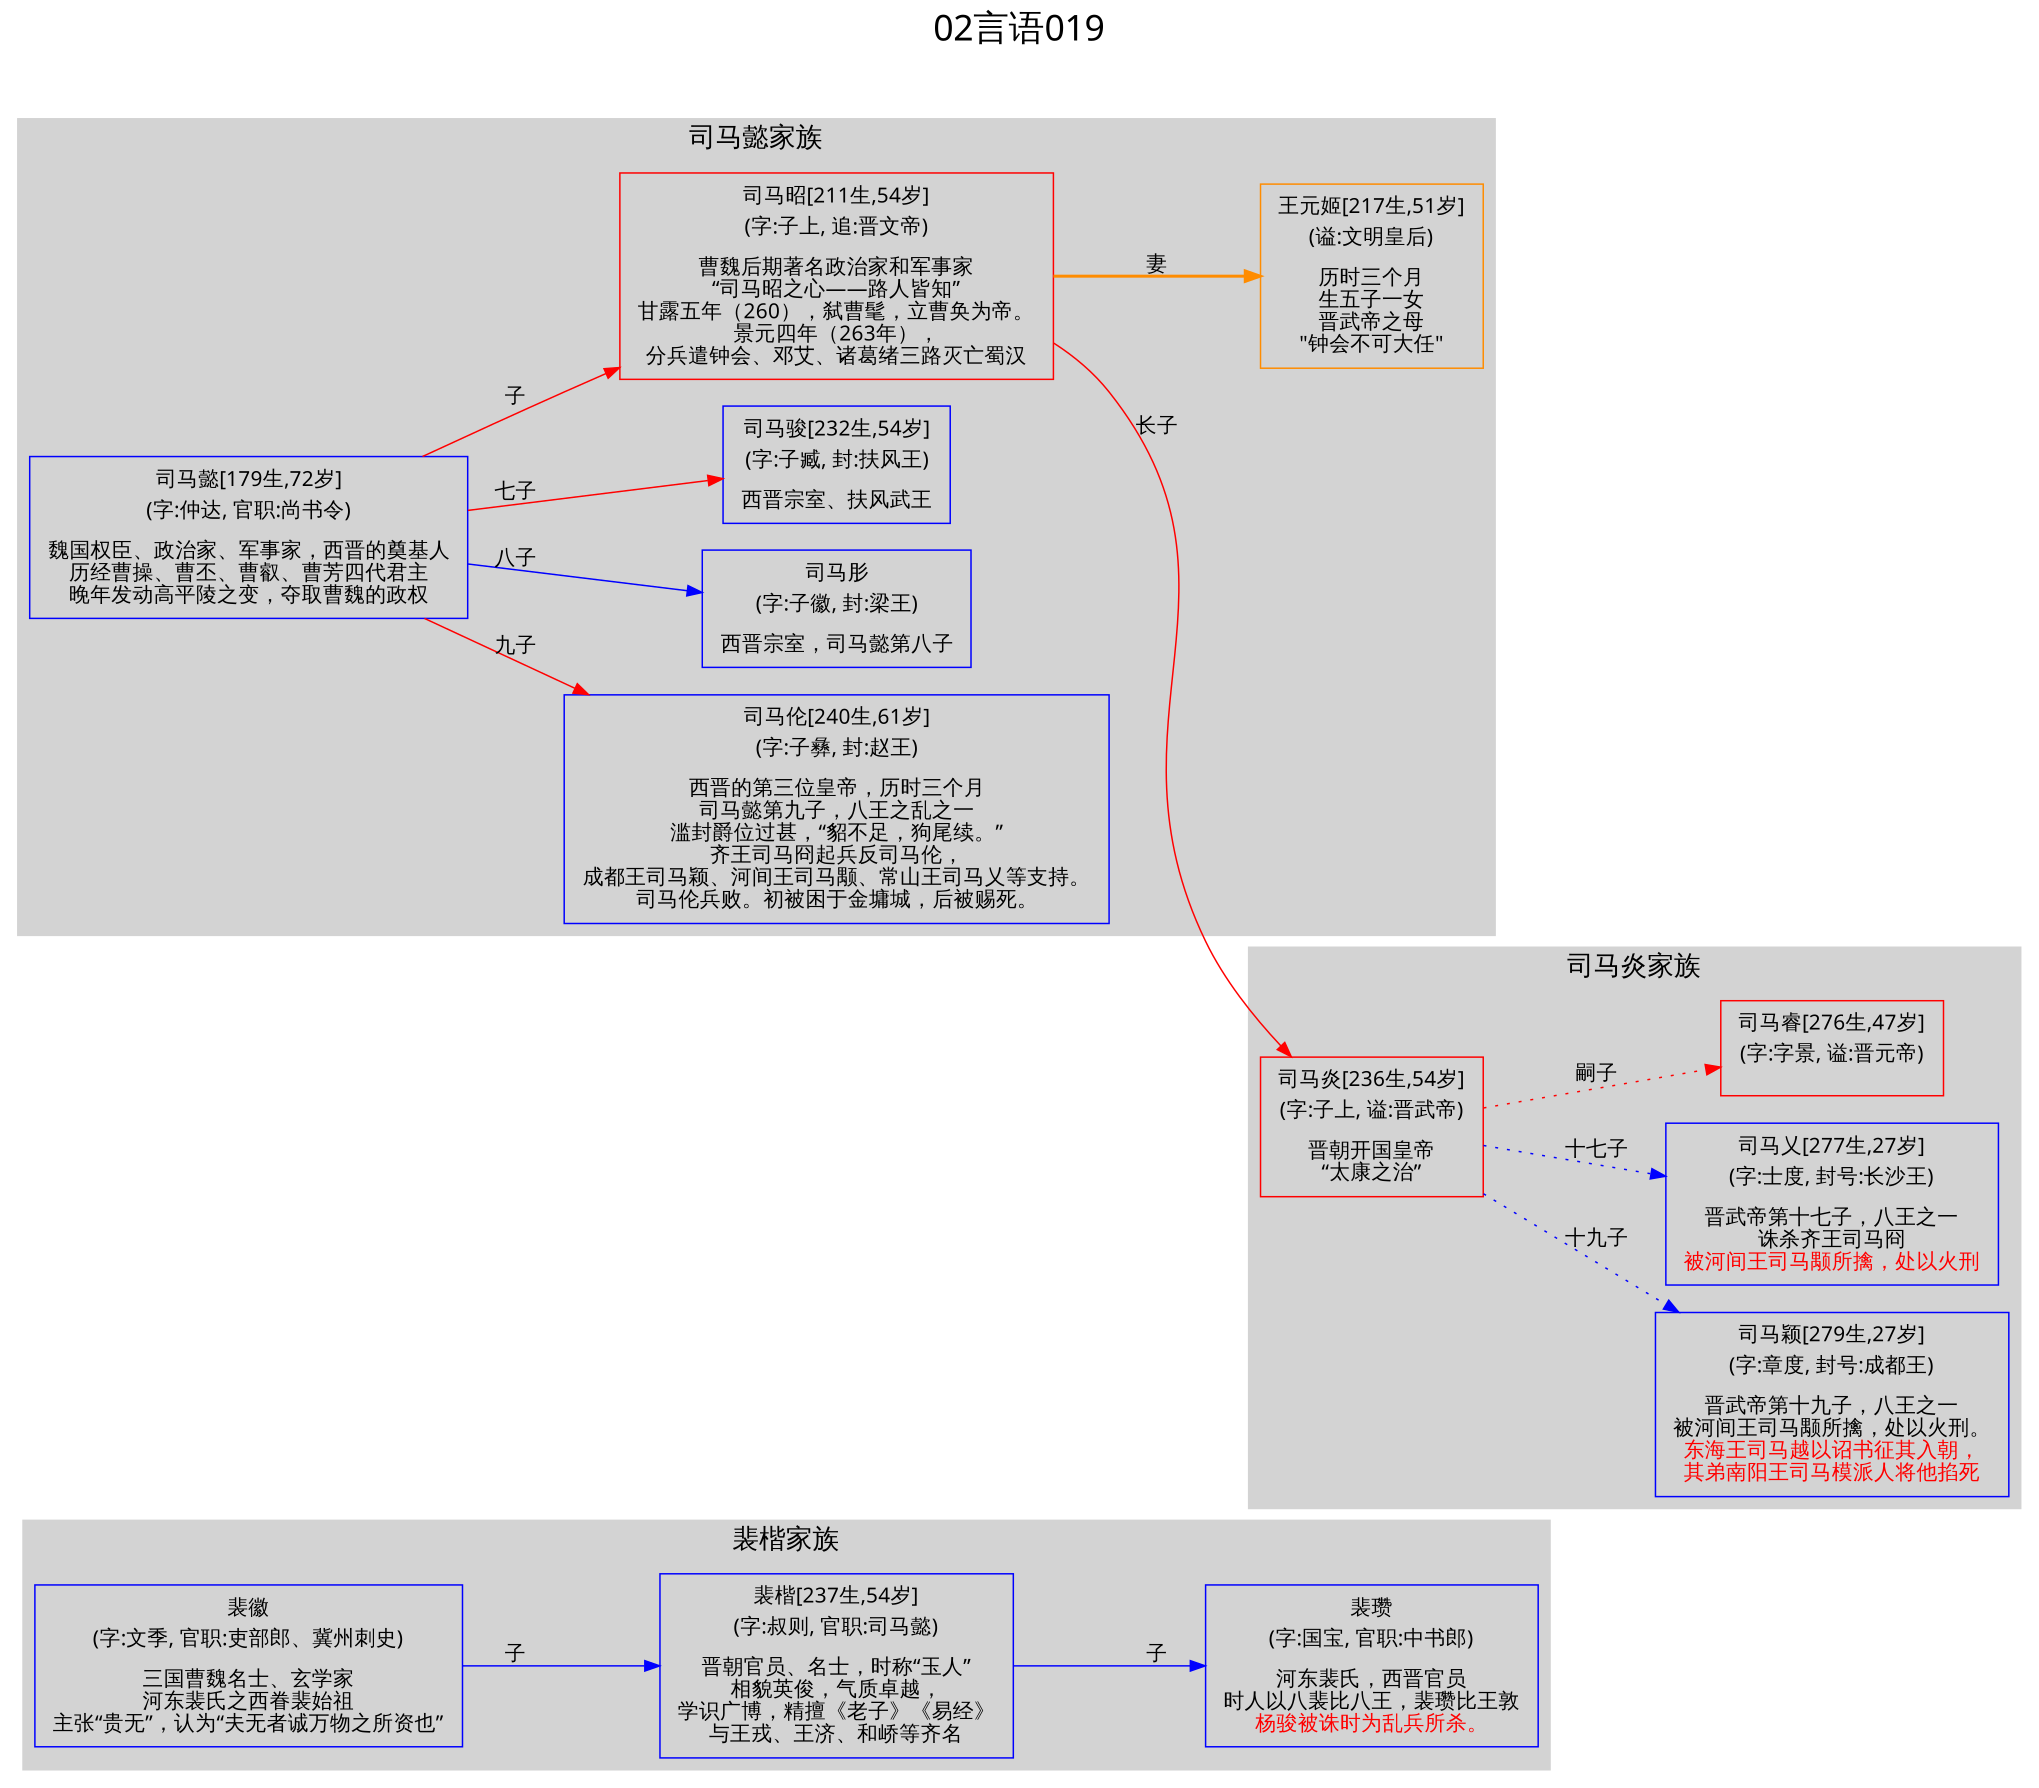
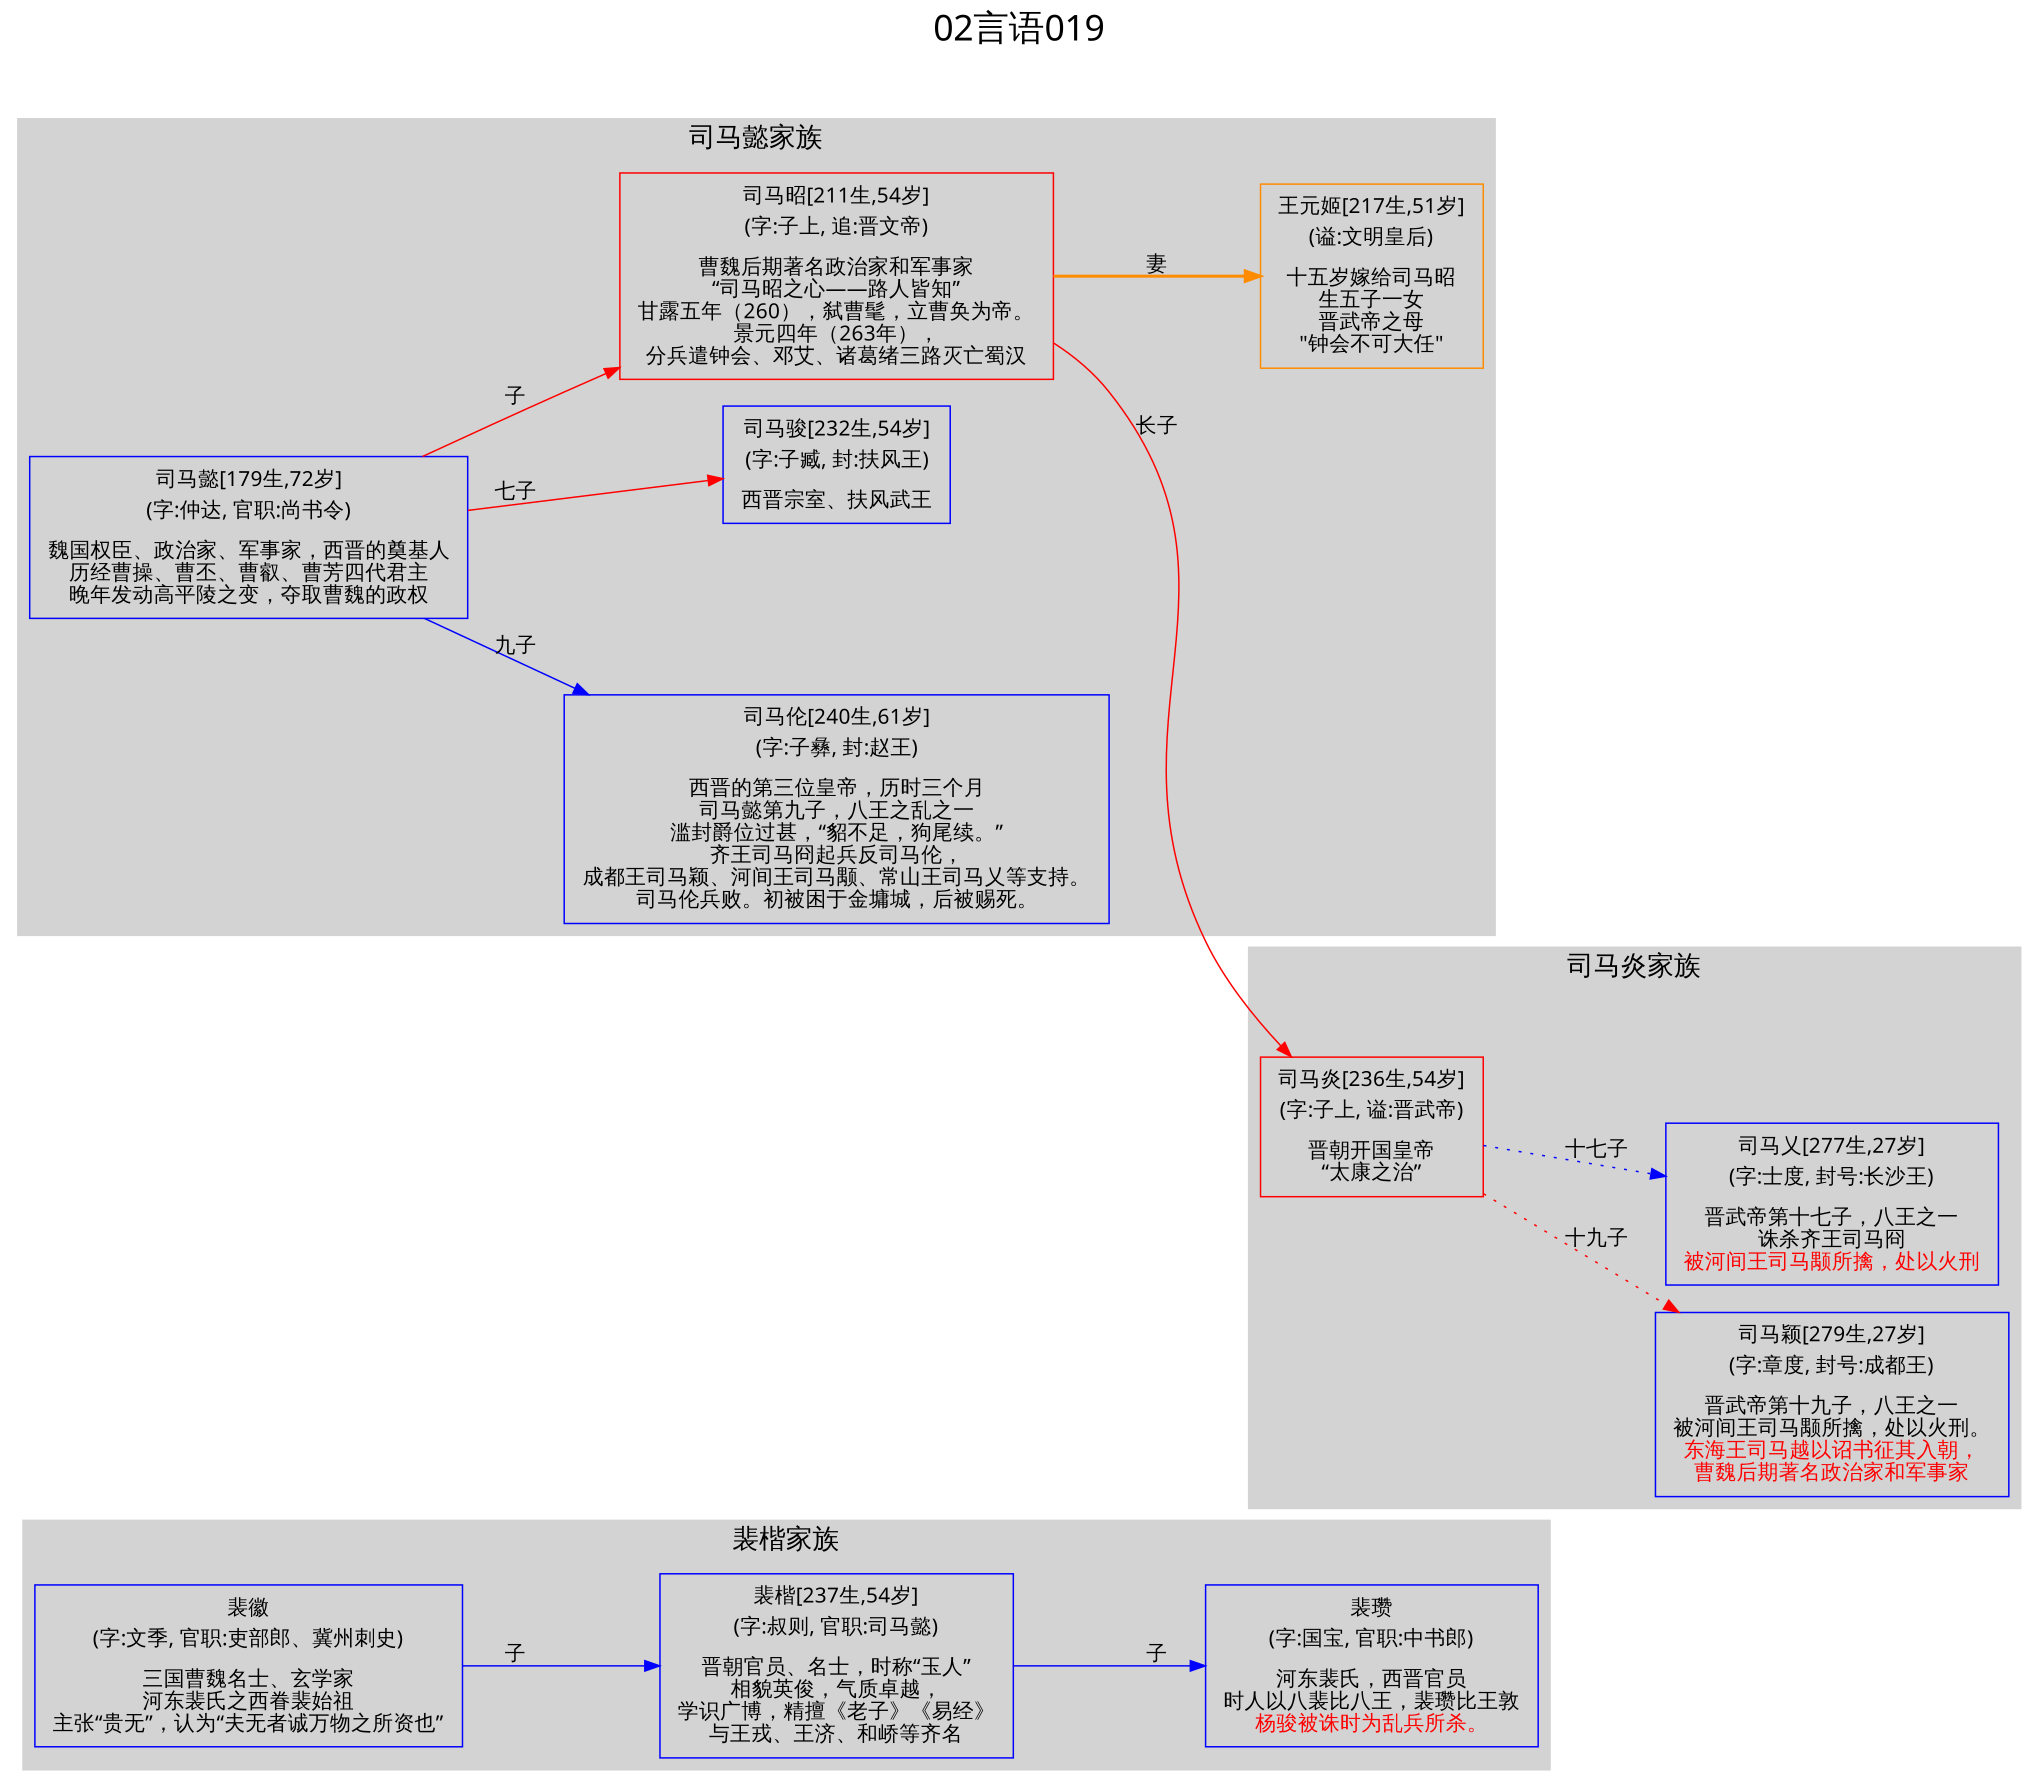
node "王元姬[217生,51岁]": text "历时三个月" -> "十五岁嫁给司马昭"
node "司马肜": removed
edge "司马懿[179生,72岁]" -> "司马伦[240生,61岁]": color red -> blue
node "司马睿[276生,47岁]": removed
edge "司马炎[236生,54岁]" -> "司马颖[279生,27岁]": color blue -> red
node "司马颖[279生,27岁]": text "其弟南阳王司马模派人将他掐死" -> "曹魏后期著名政治家和军事家"
